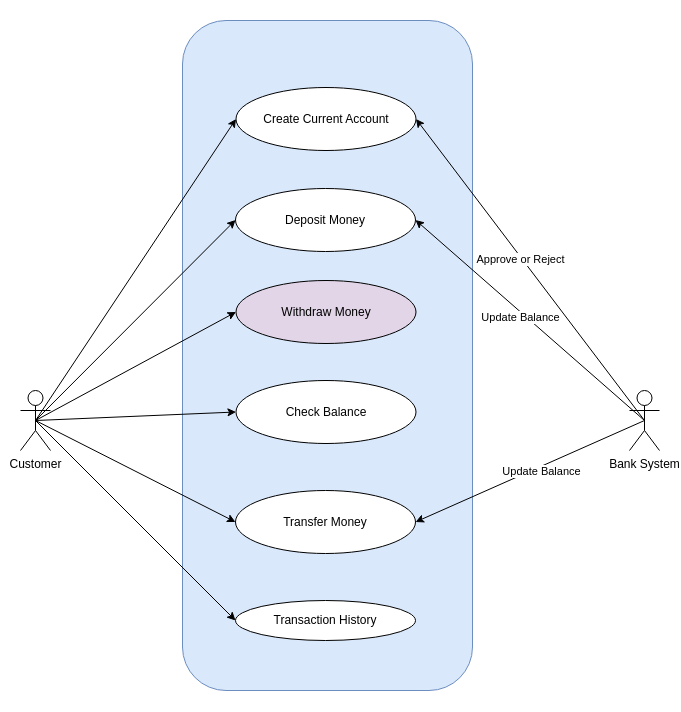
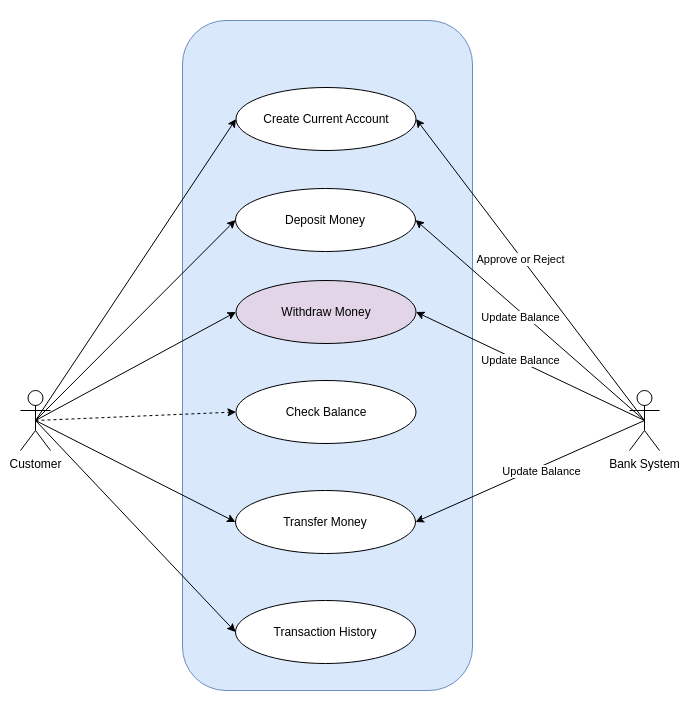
edge "Bank System" -> "Withdraw Money": added, label "Update Balance"
edge "Customer" -> "Check Balance": style solid -> dashed
node "Transaction History": size 180x40 -> 180x63
